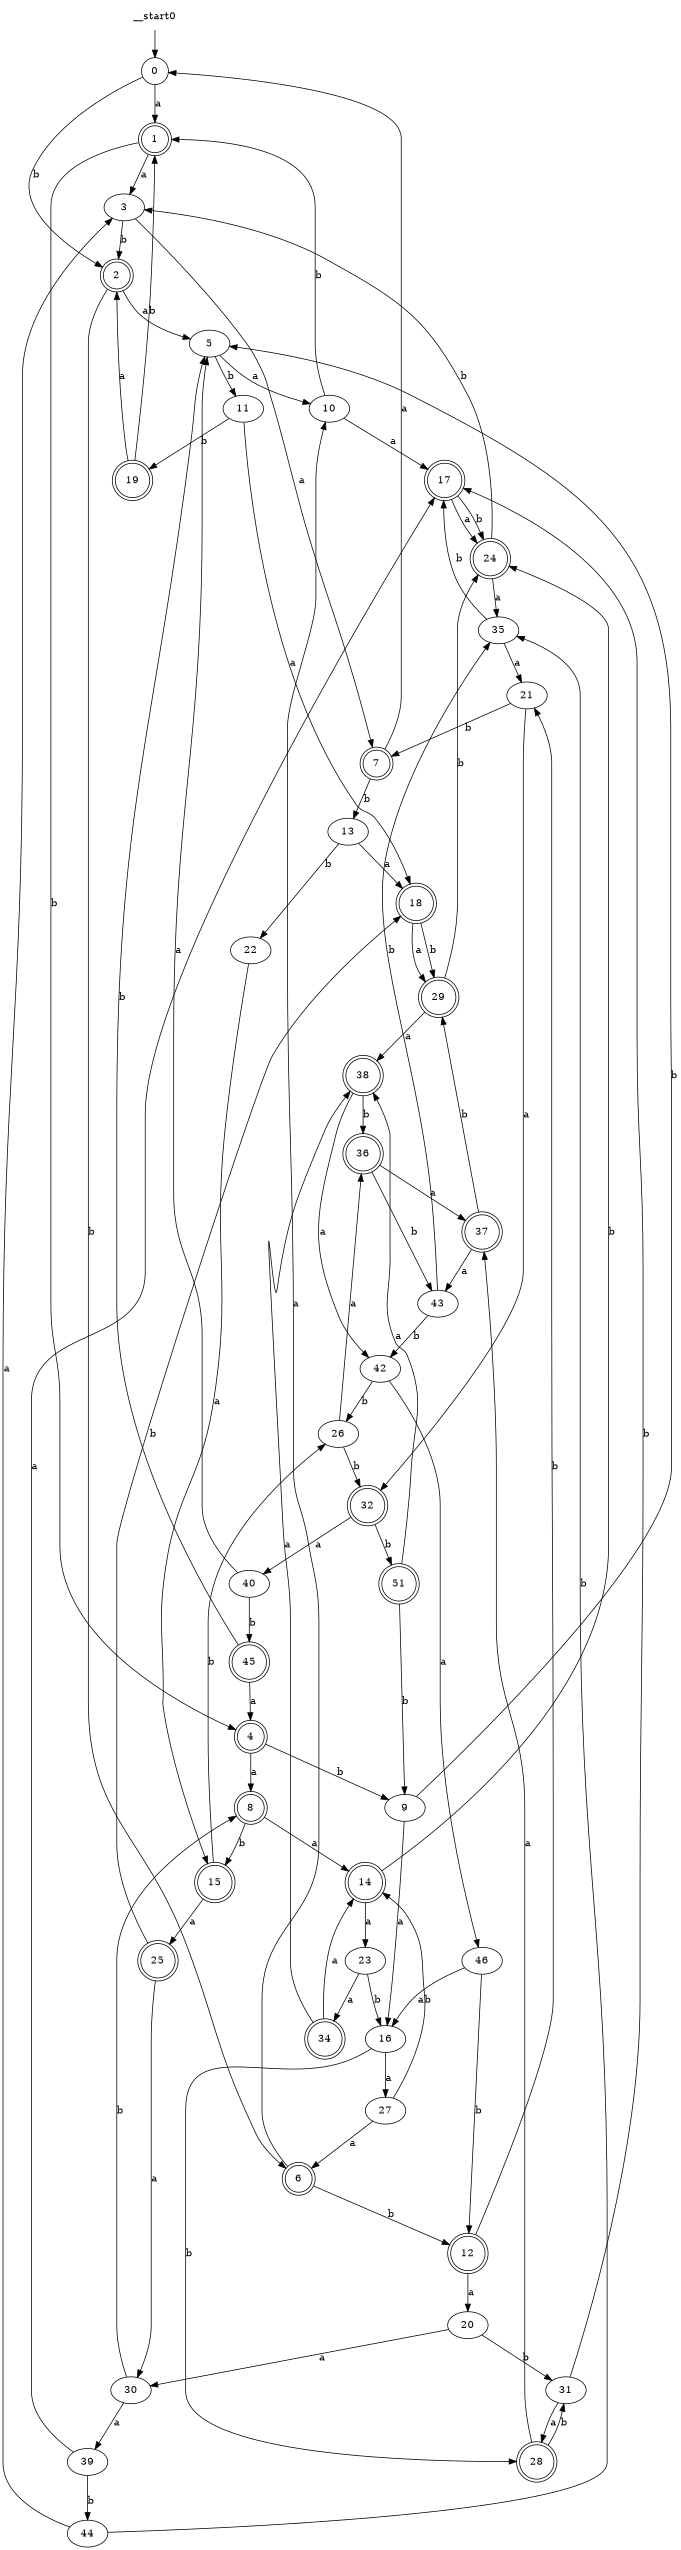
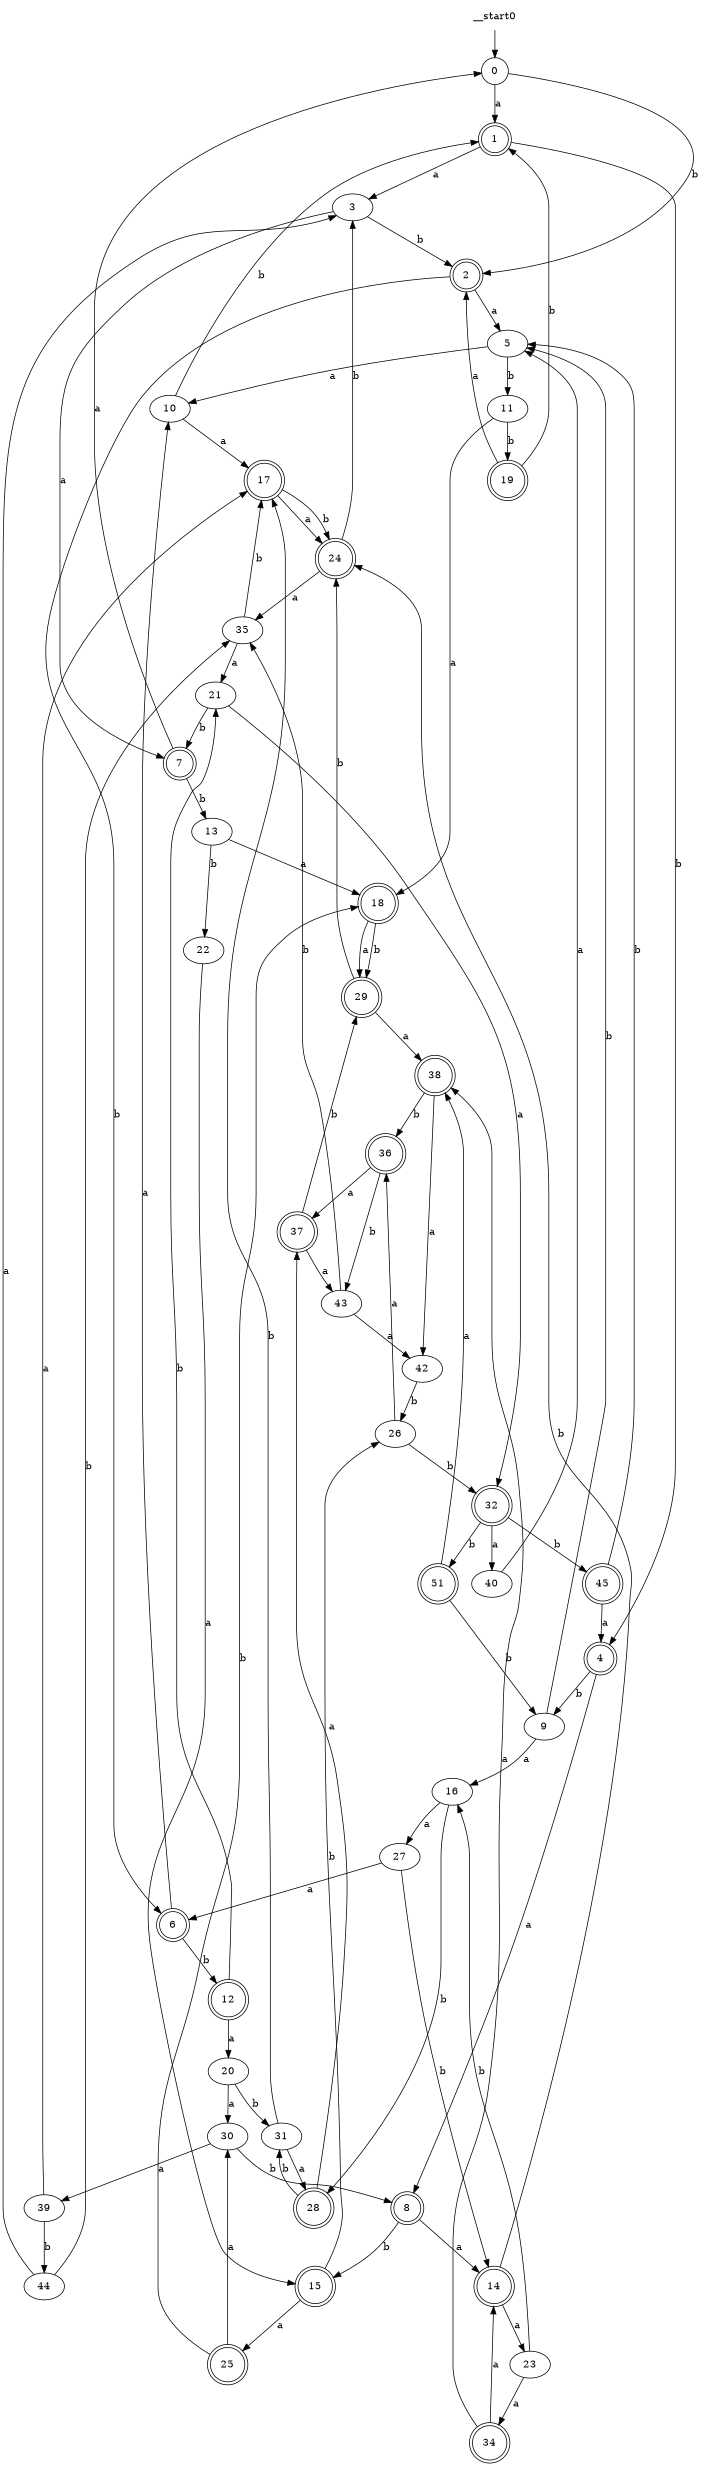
edge "43" -> "42": label "b" -> "a"
edge "40" -> "45": now "32" -> "45"
node "46": removed
